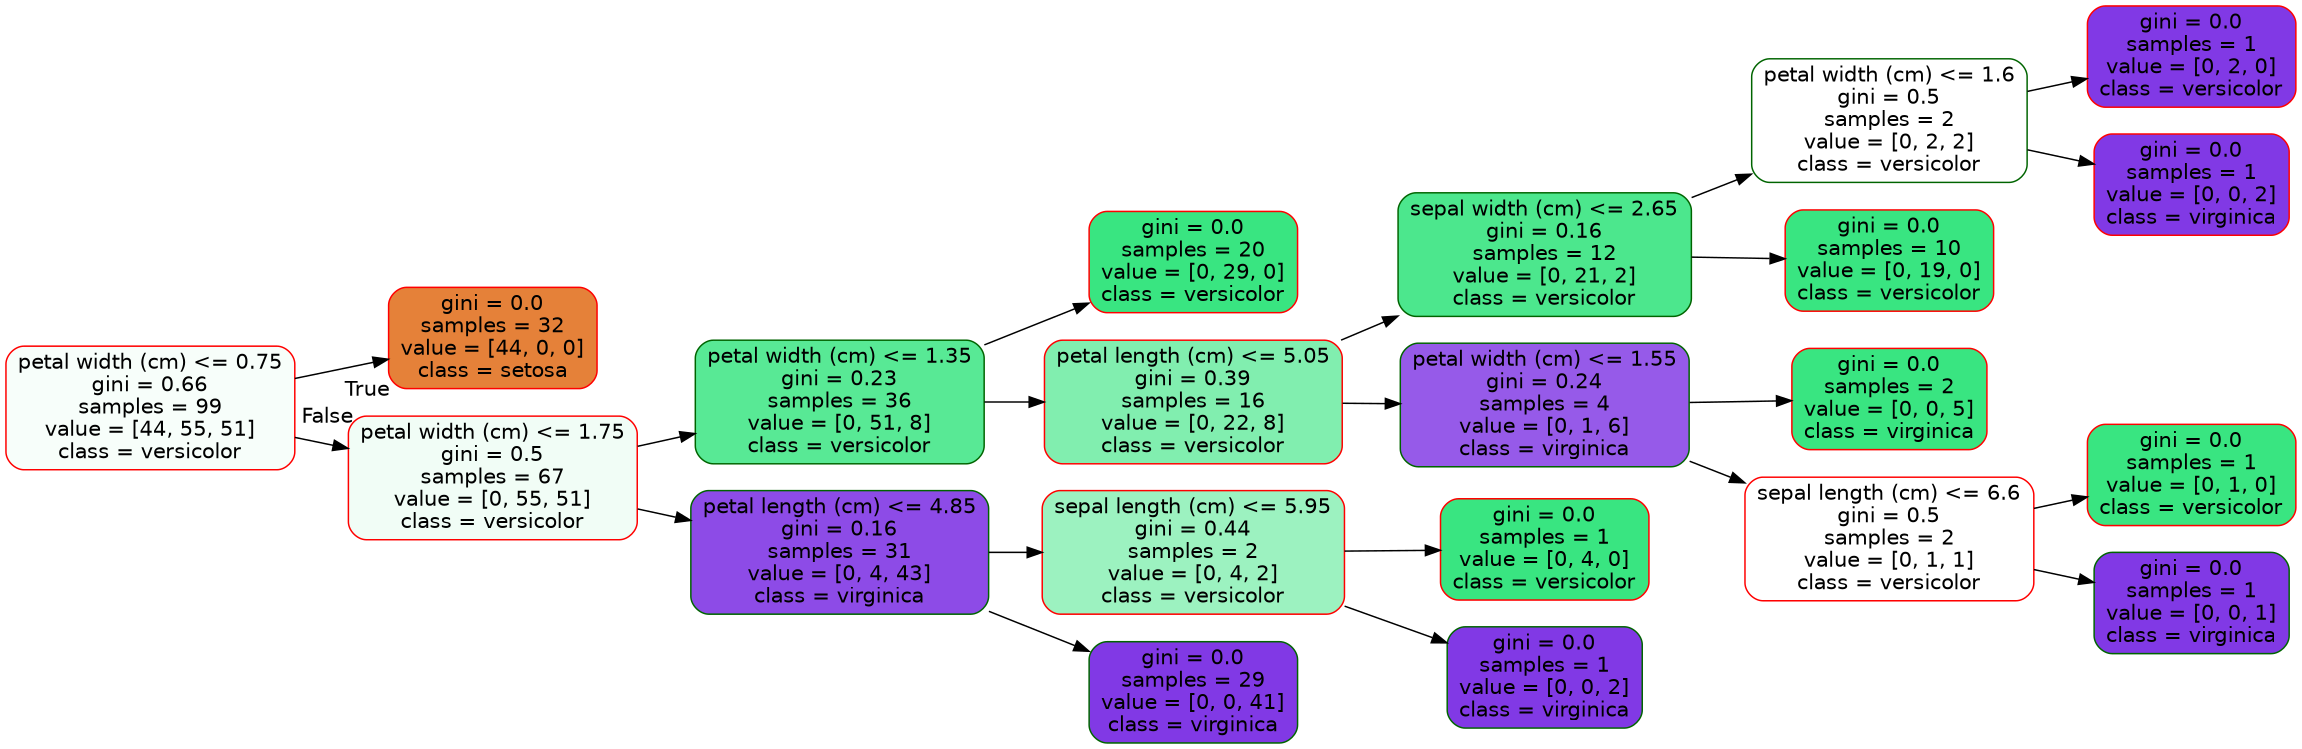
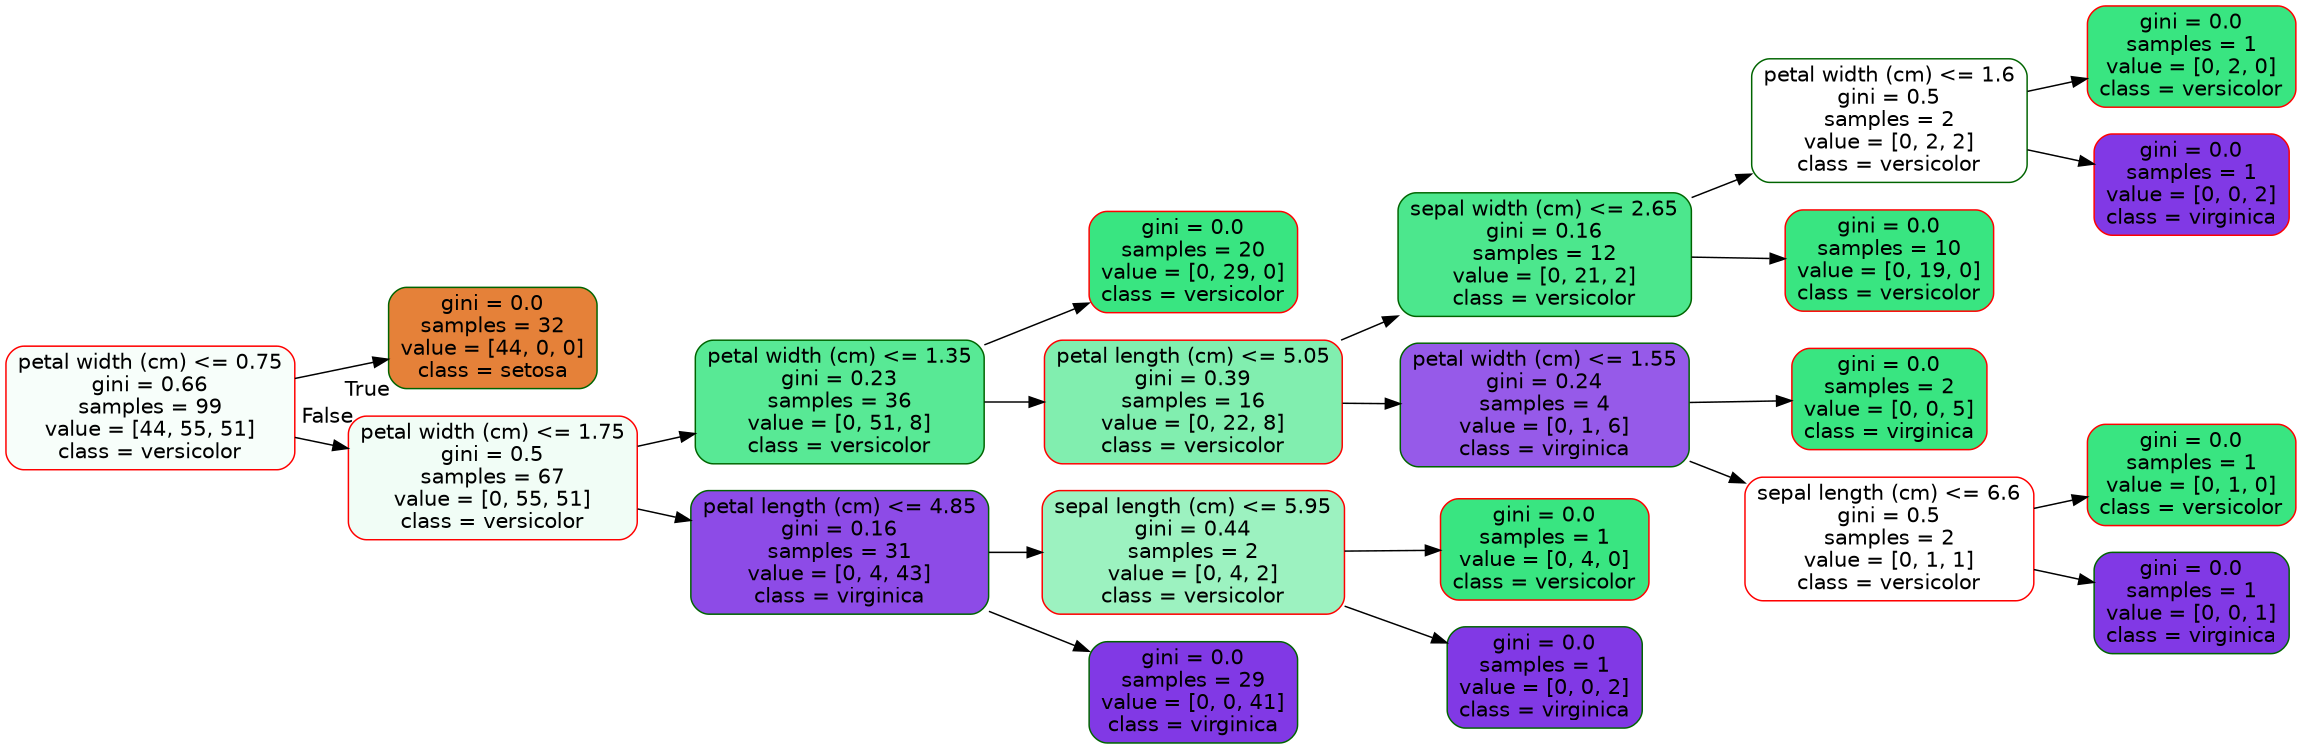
node "gini = 0.0 samples = 1 value = [0, 2, 0] class = versicolor": fillcolor #8139e5 -> #39e581
node "gini = 0.0 samples = 32 value = [44, 0, 0] class = setosa": color red -> darkgreen
